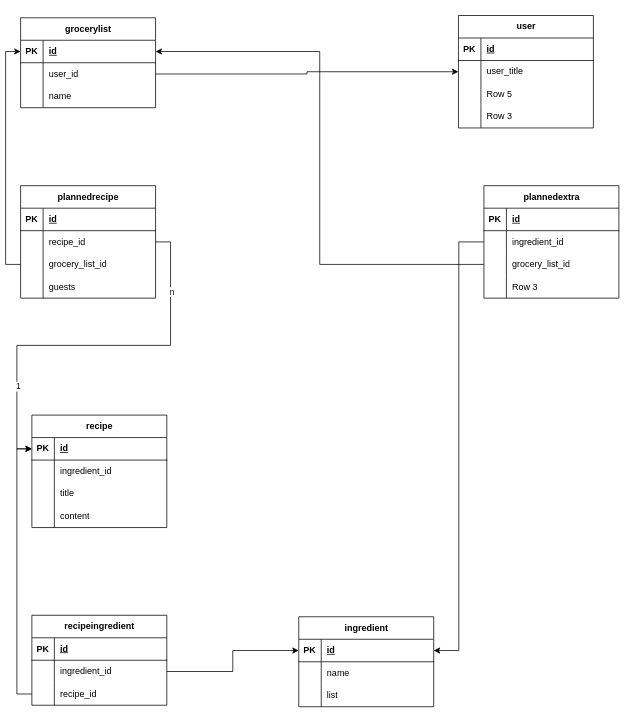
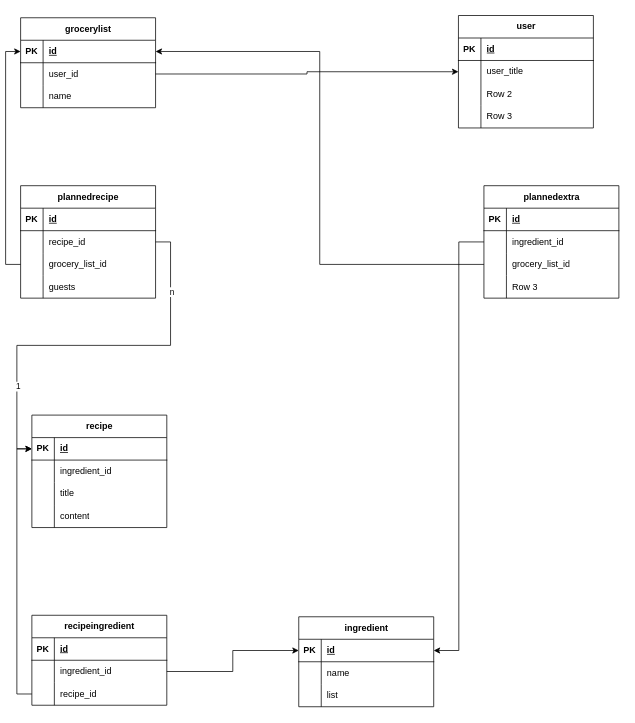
node "Row 5": label "Row 5" -> "Row 2"
